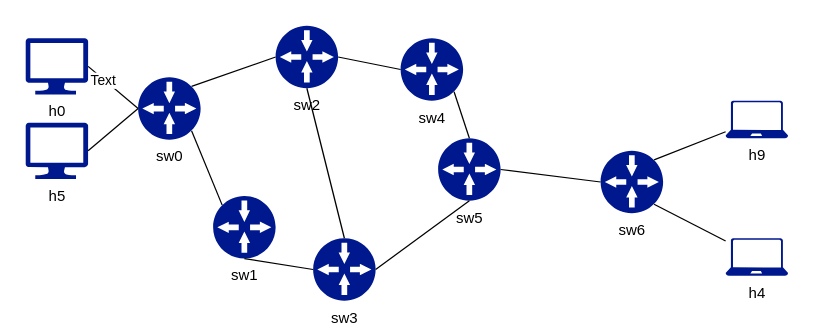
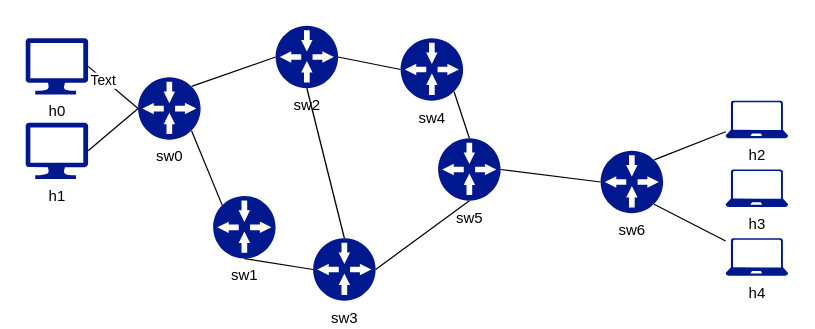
node "h9": label "h9" -> "h2"
node "h3": added
node "h5": label "h5" -> "h1"
